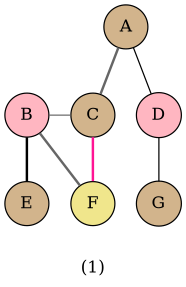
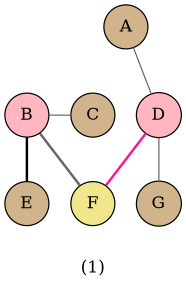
edge "A" -- "C": removed
edge "A" -- "D": color black -> gray40
edge "C" -- "F": now "D" -- "F"
edge "D" -- "G": color black -> gray40
